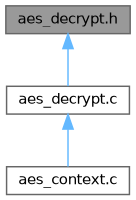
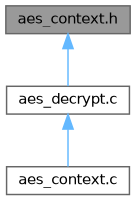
node "aes_decrypt.h": label "aes_decrypt.h" -> "aes_context.h"
